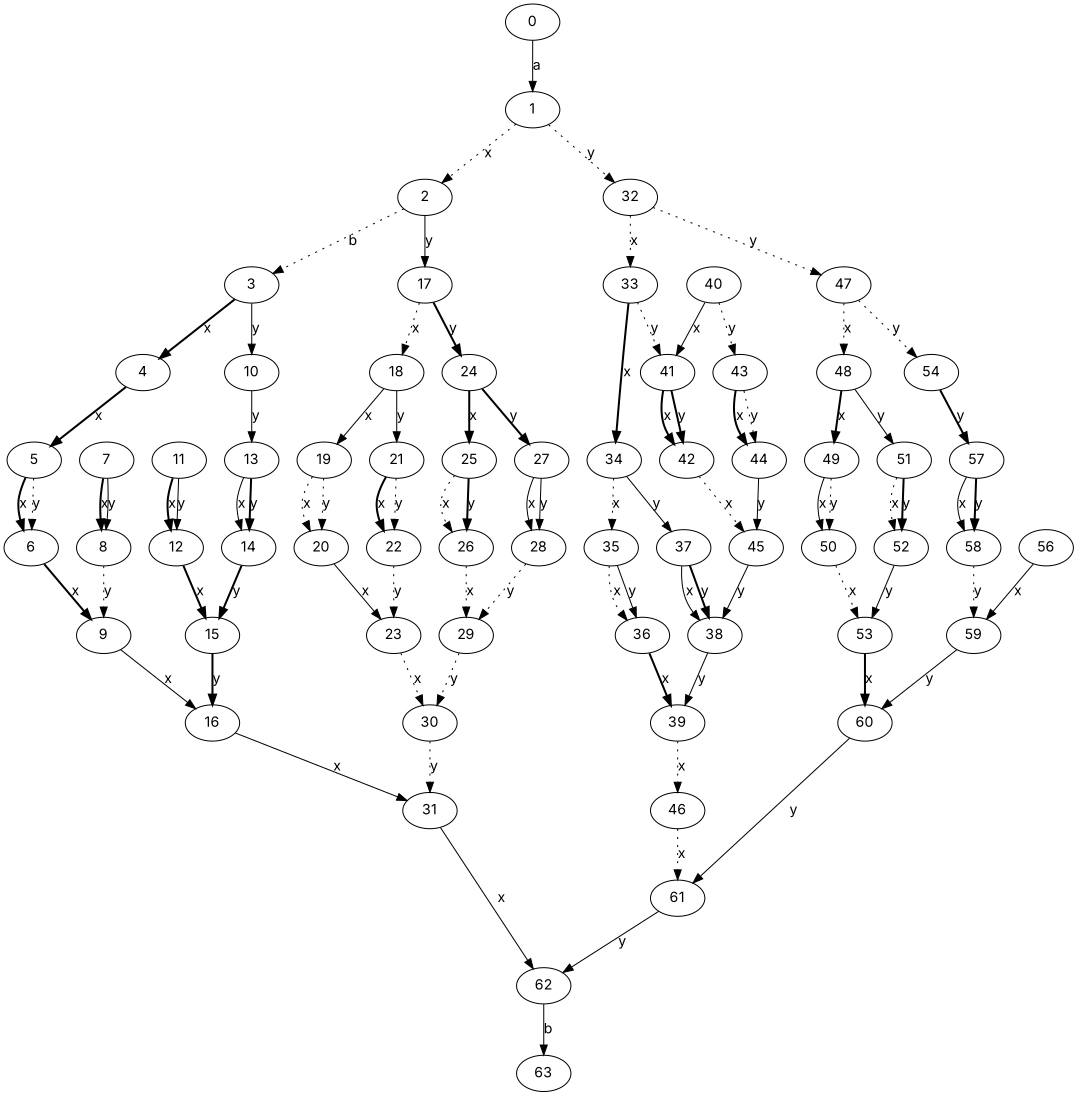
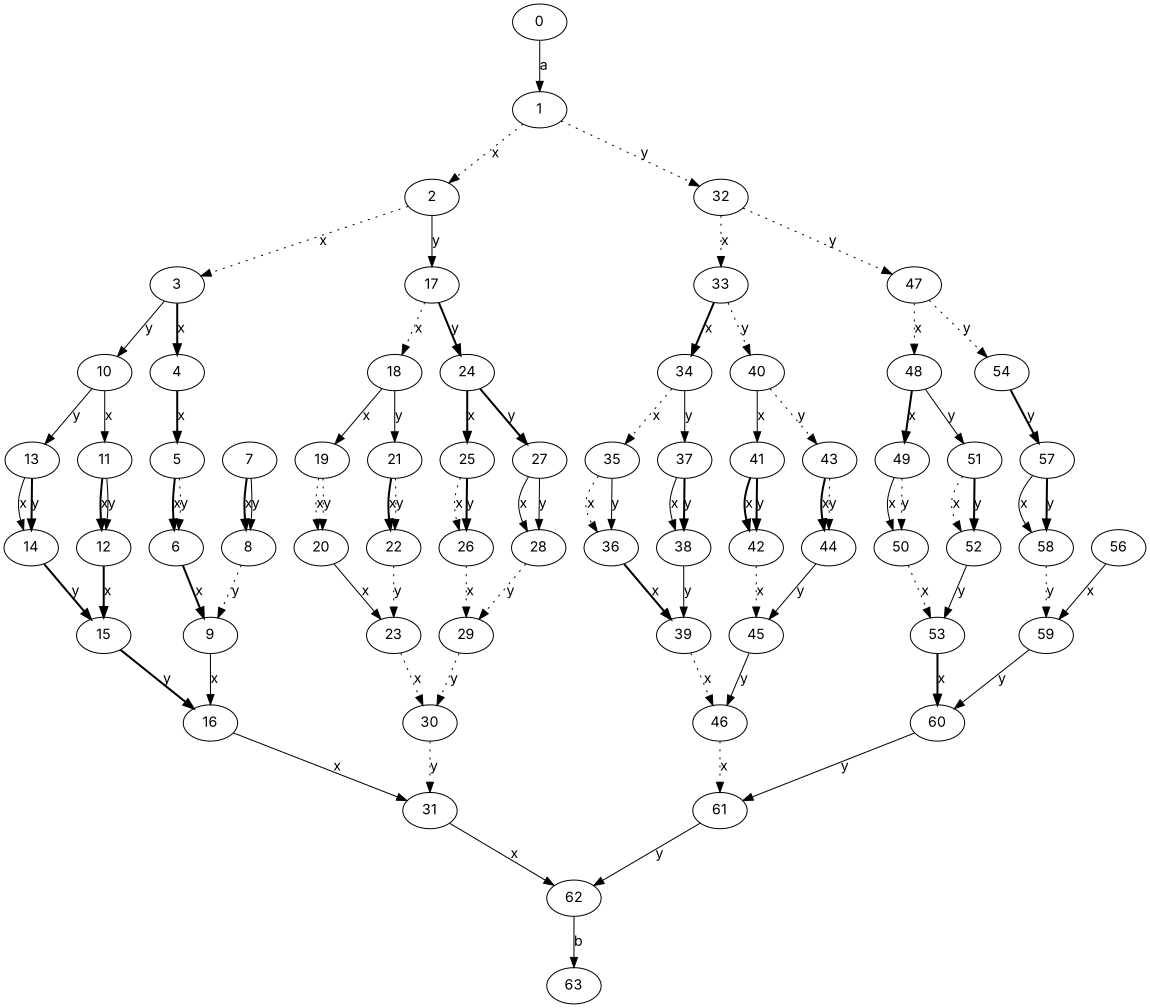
edge "2" -> "3": label "b" -> "x"
edge "33" -> "41": now "33" -> "40"
edge "10" -> "11": added, label "x"
edge "45" -> "38": now "45" -> "46"
